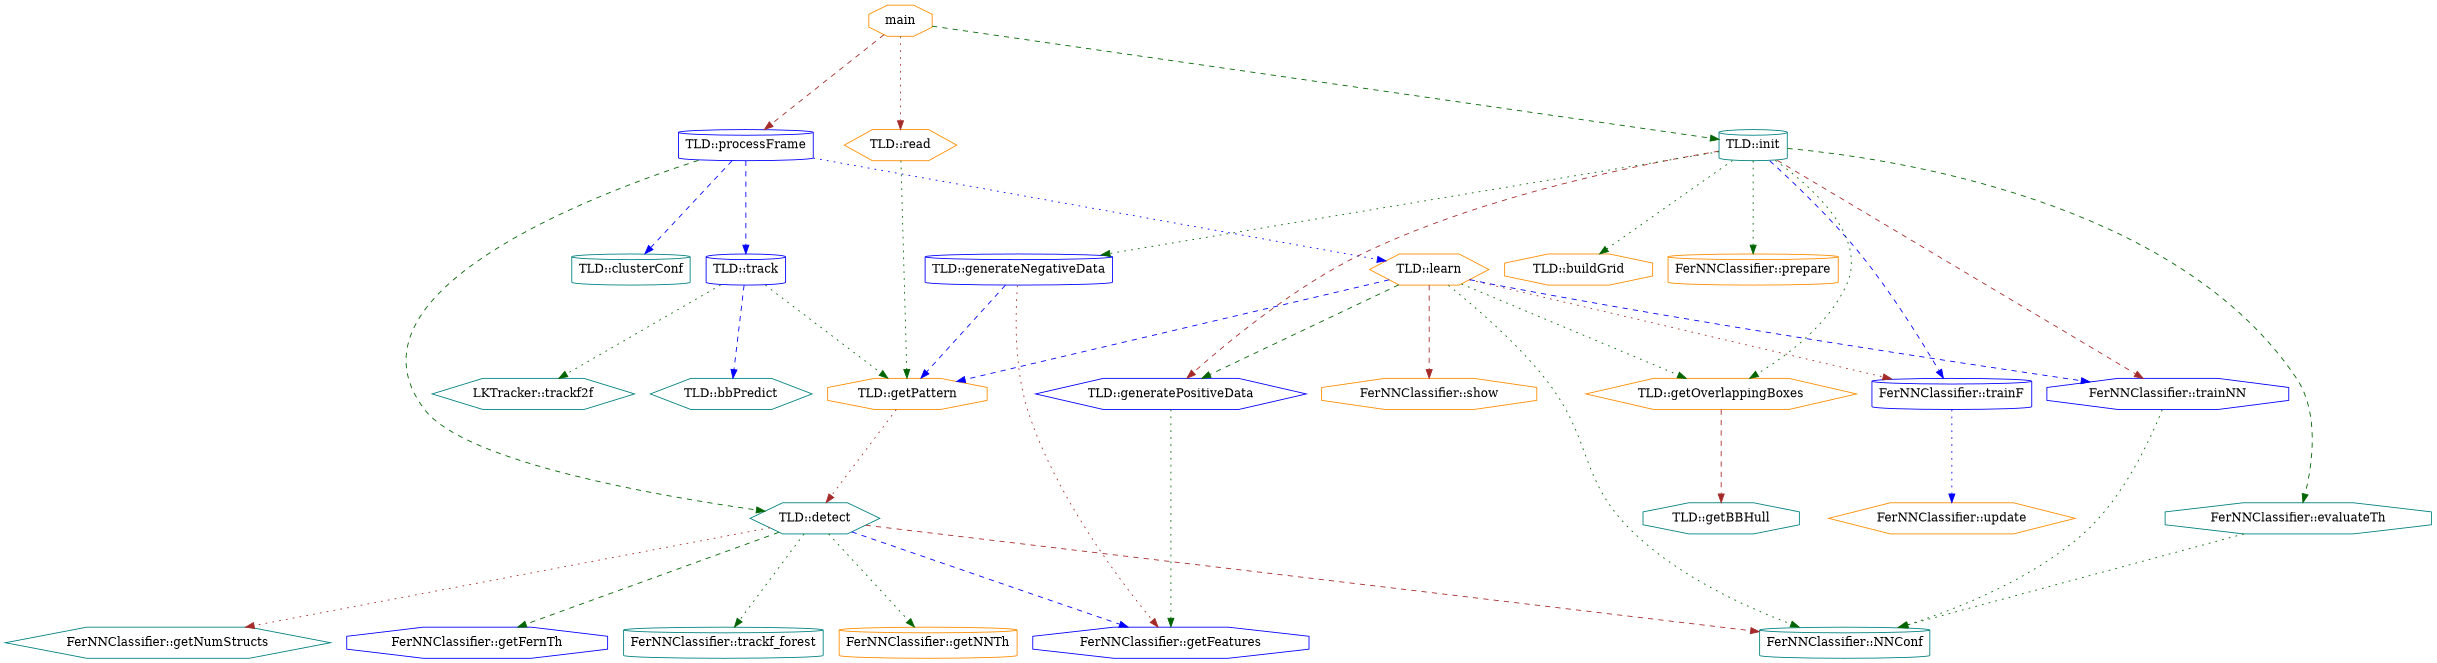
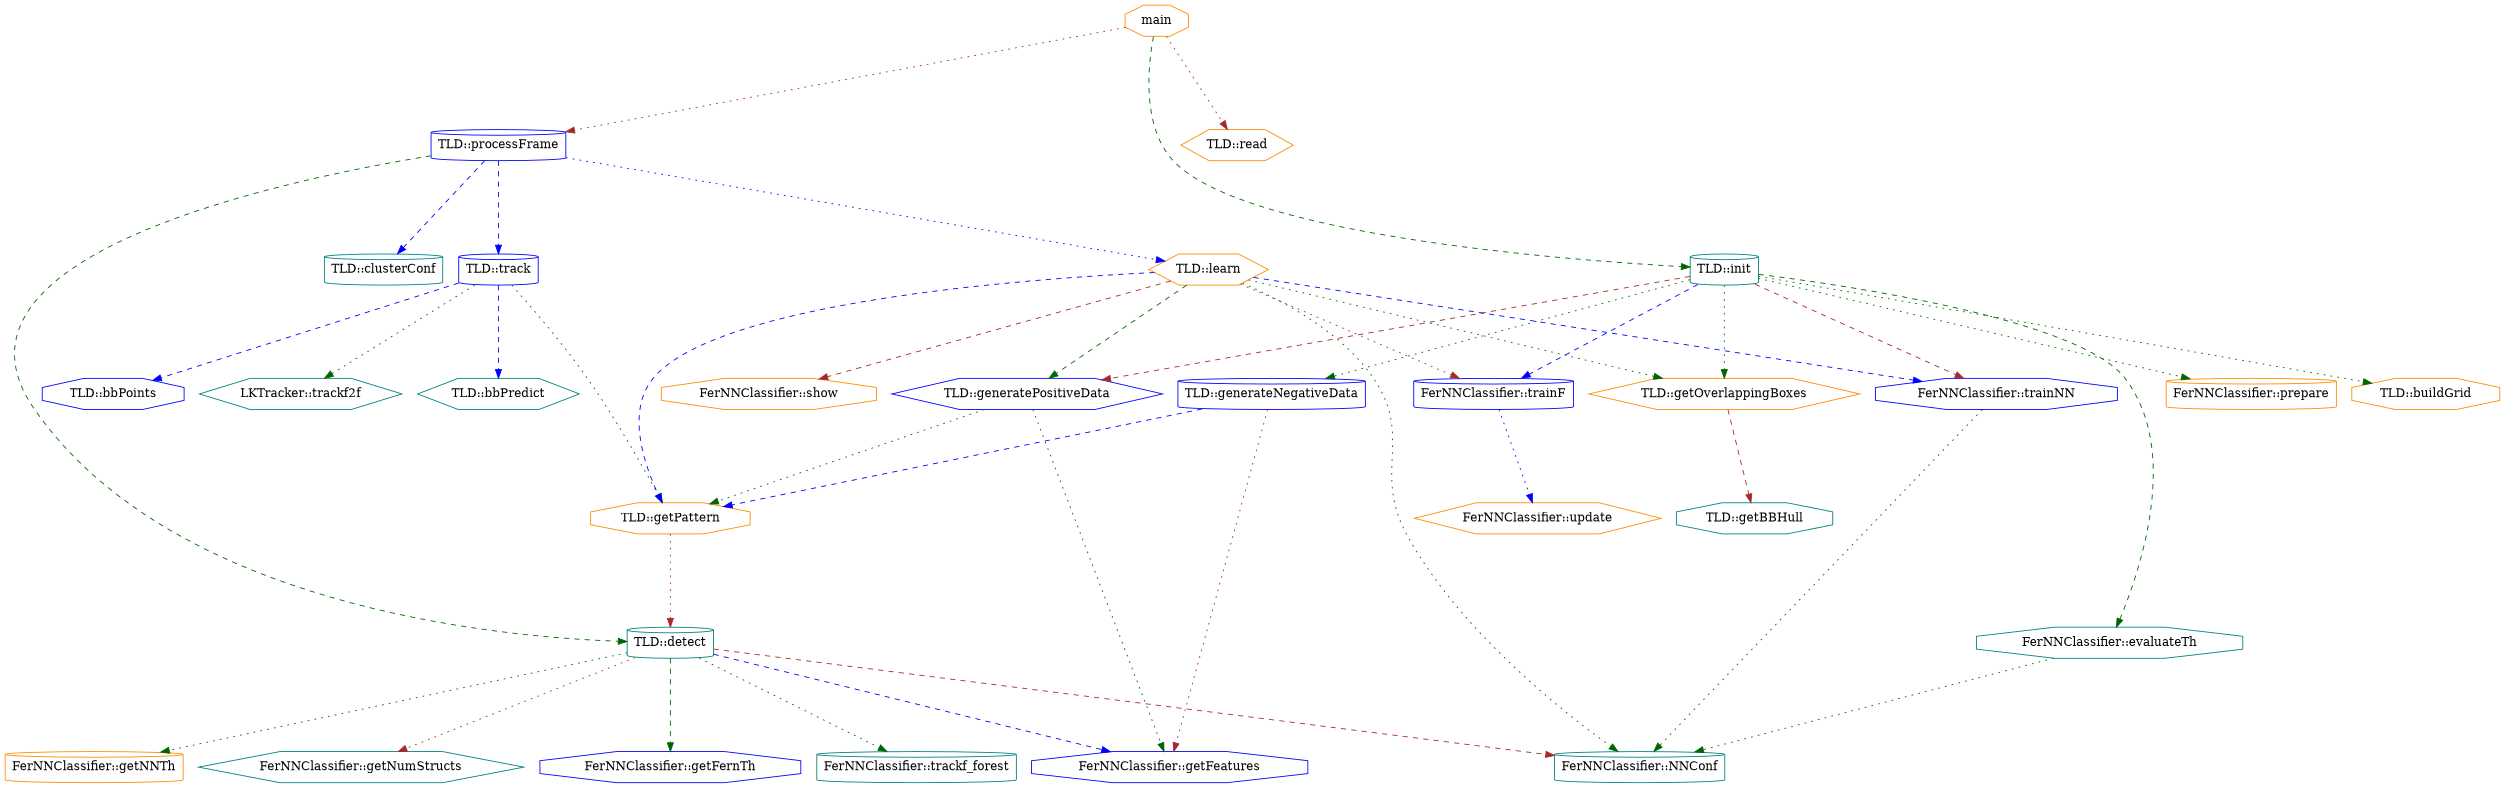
edge "main" -> "TLD::processFrame": style dashed -> dotted
edge "TLD::read" -> "TLD::getPattern": now "TLD::generatePositiveData" -> "TLD::getPattern"
node "TLD::bbPoints": added
node "TLD::detect": shape hexagon -> cylinder
